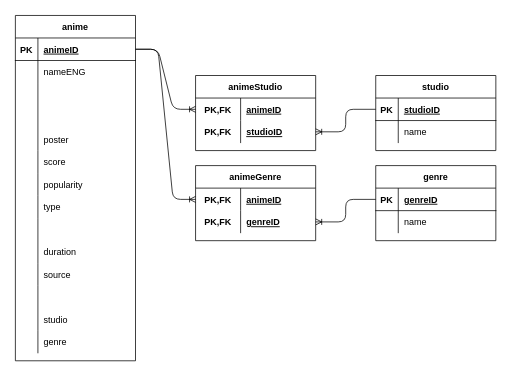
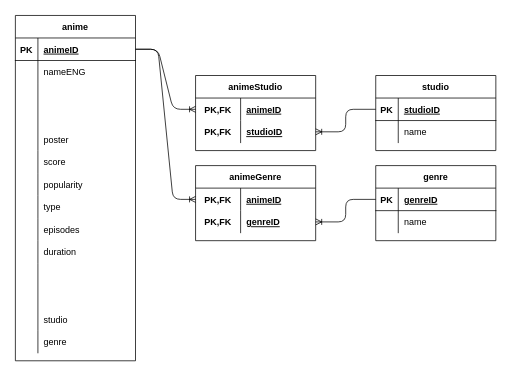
node "episodes": added
node "source": removed
